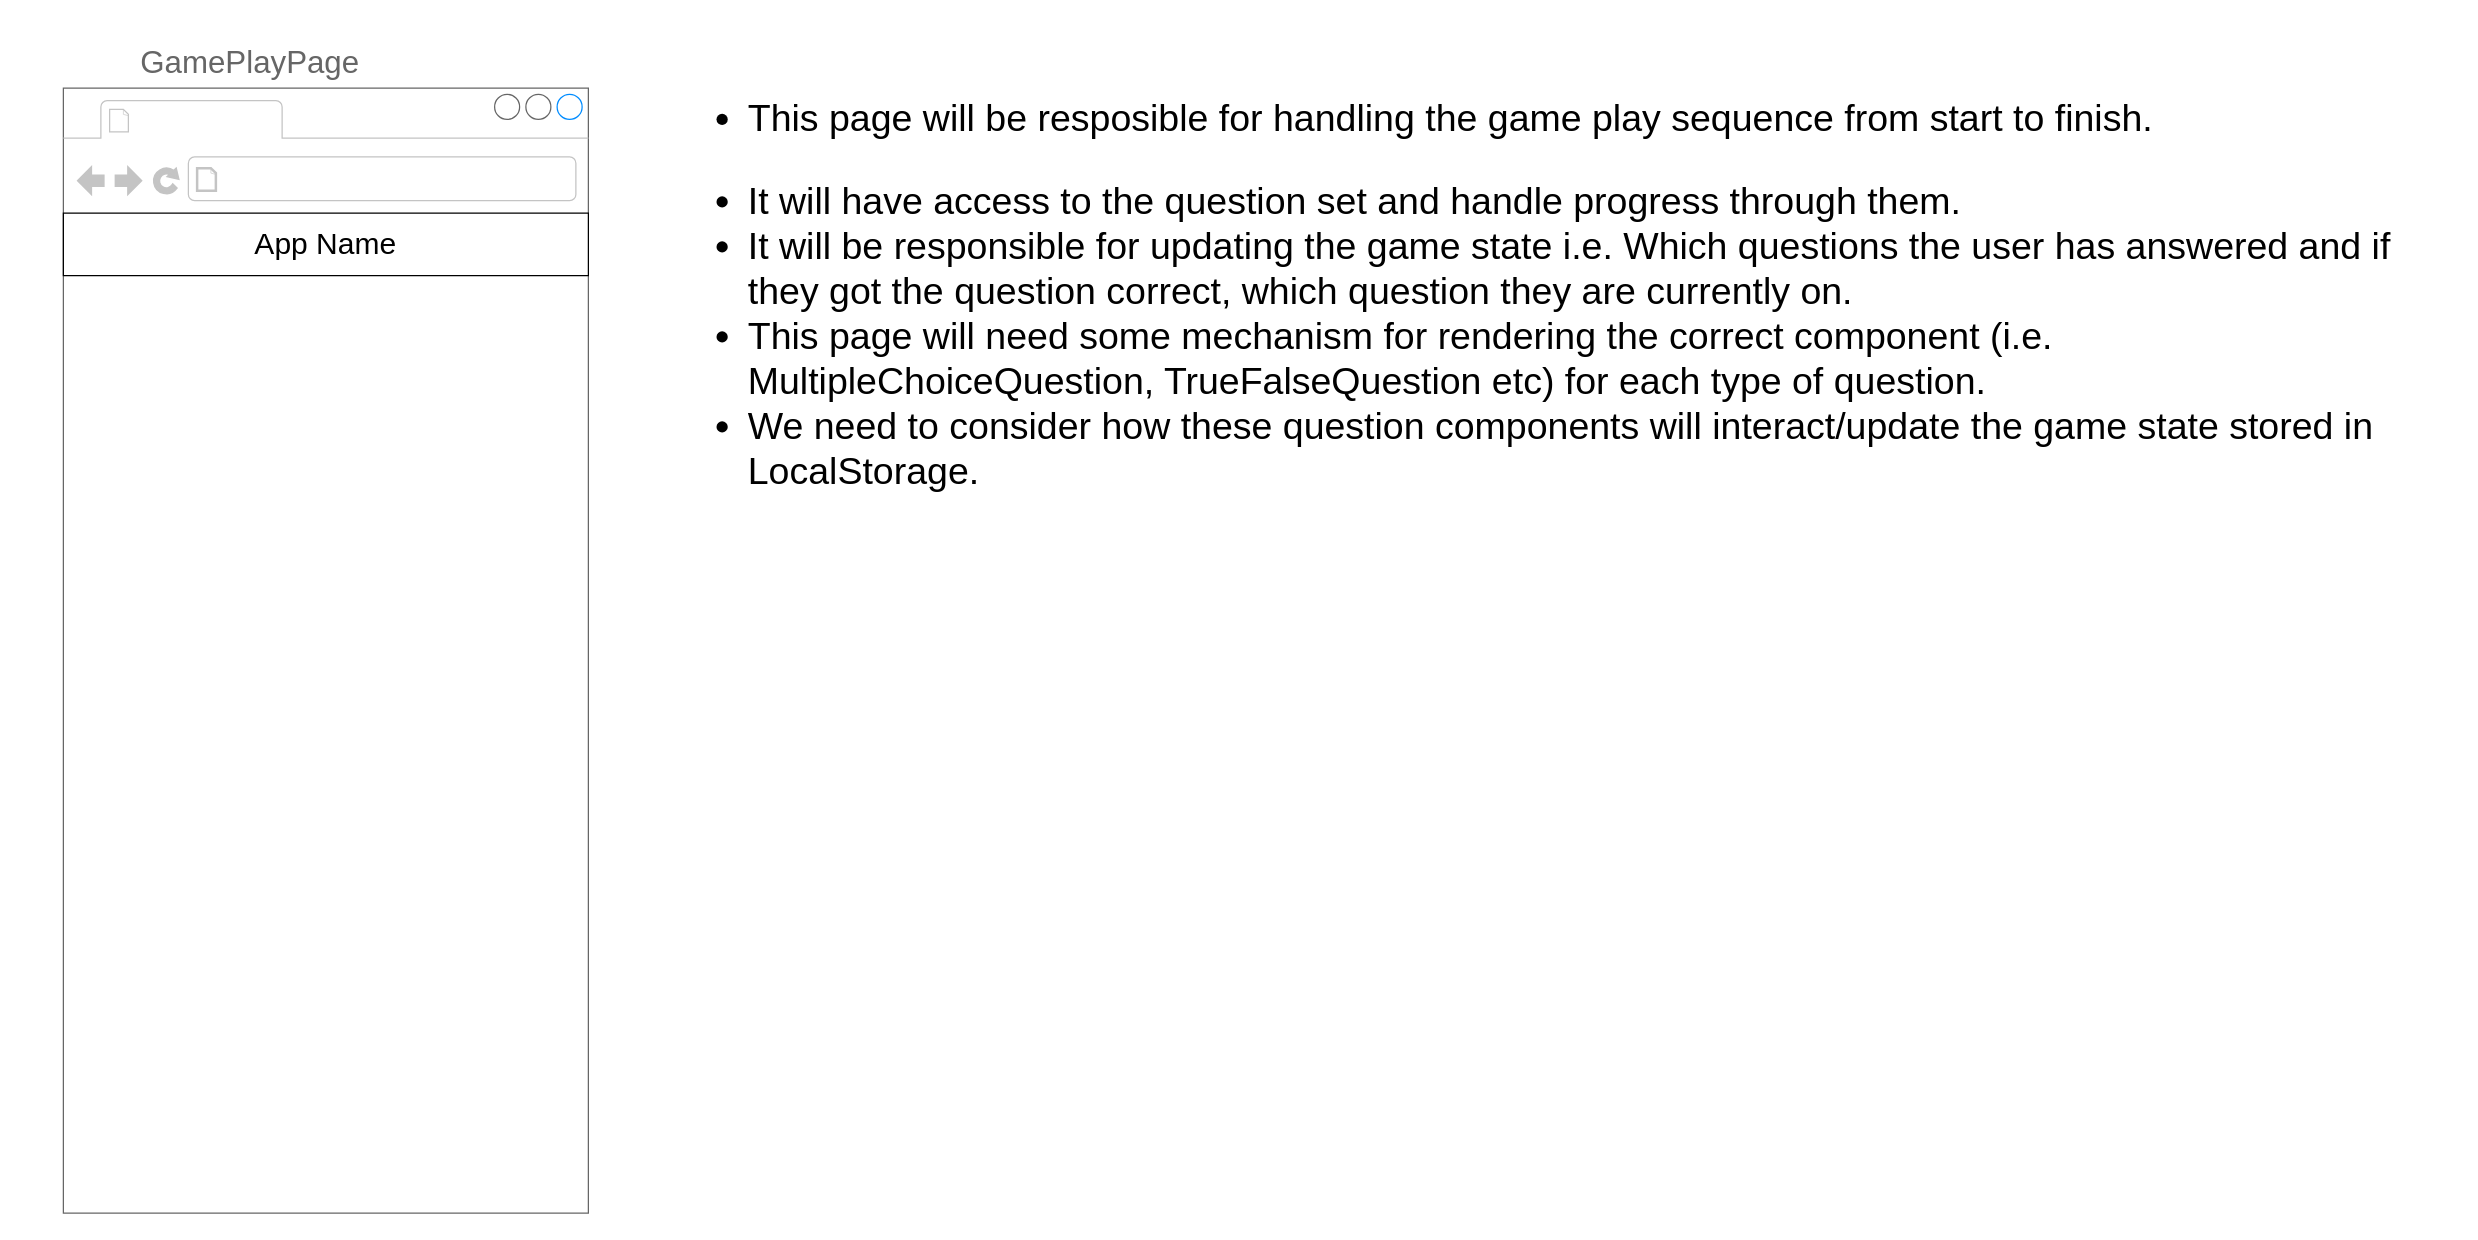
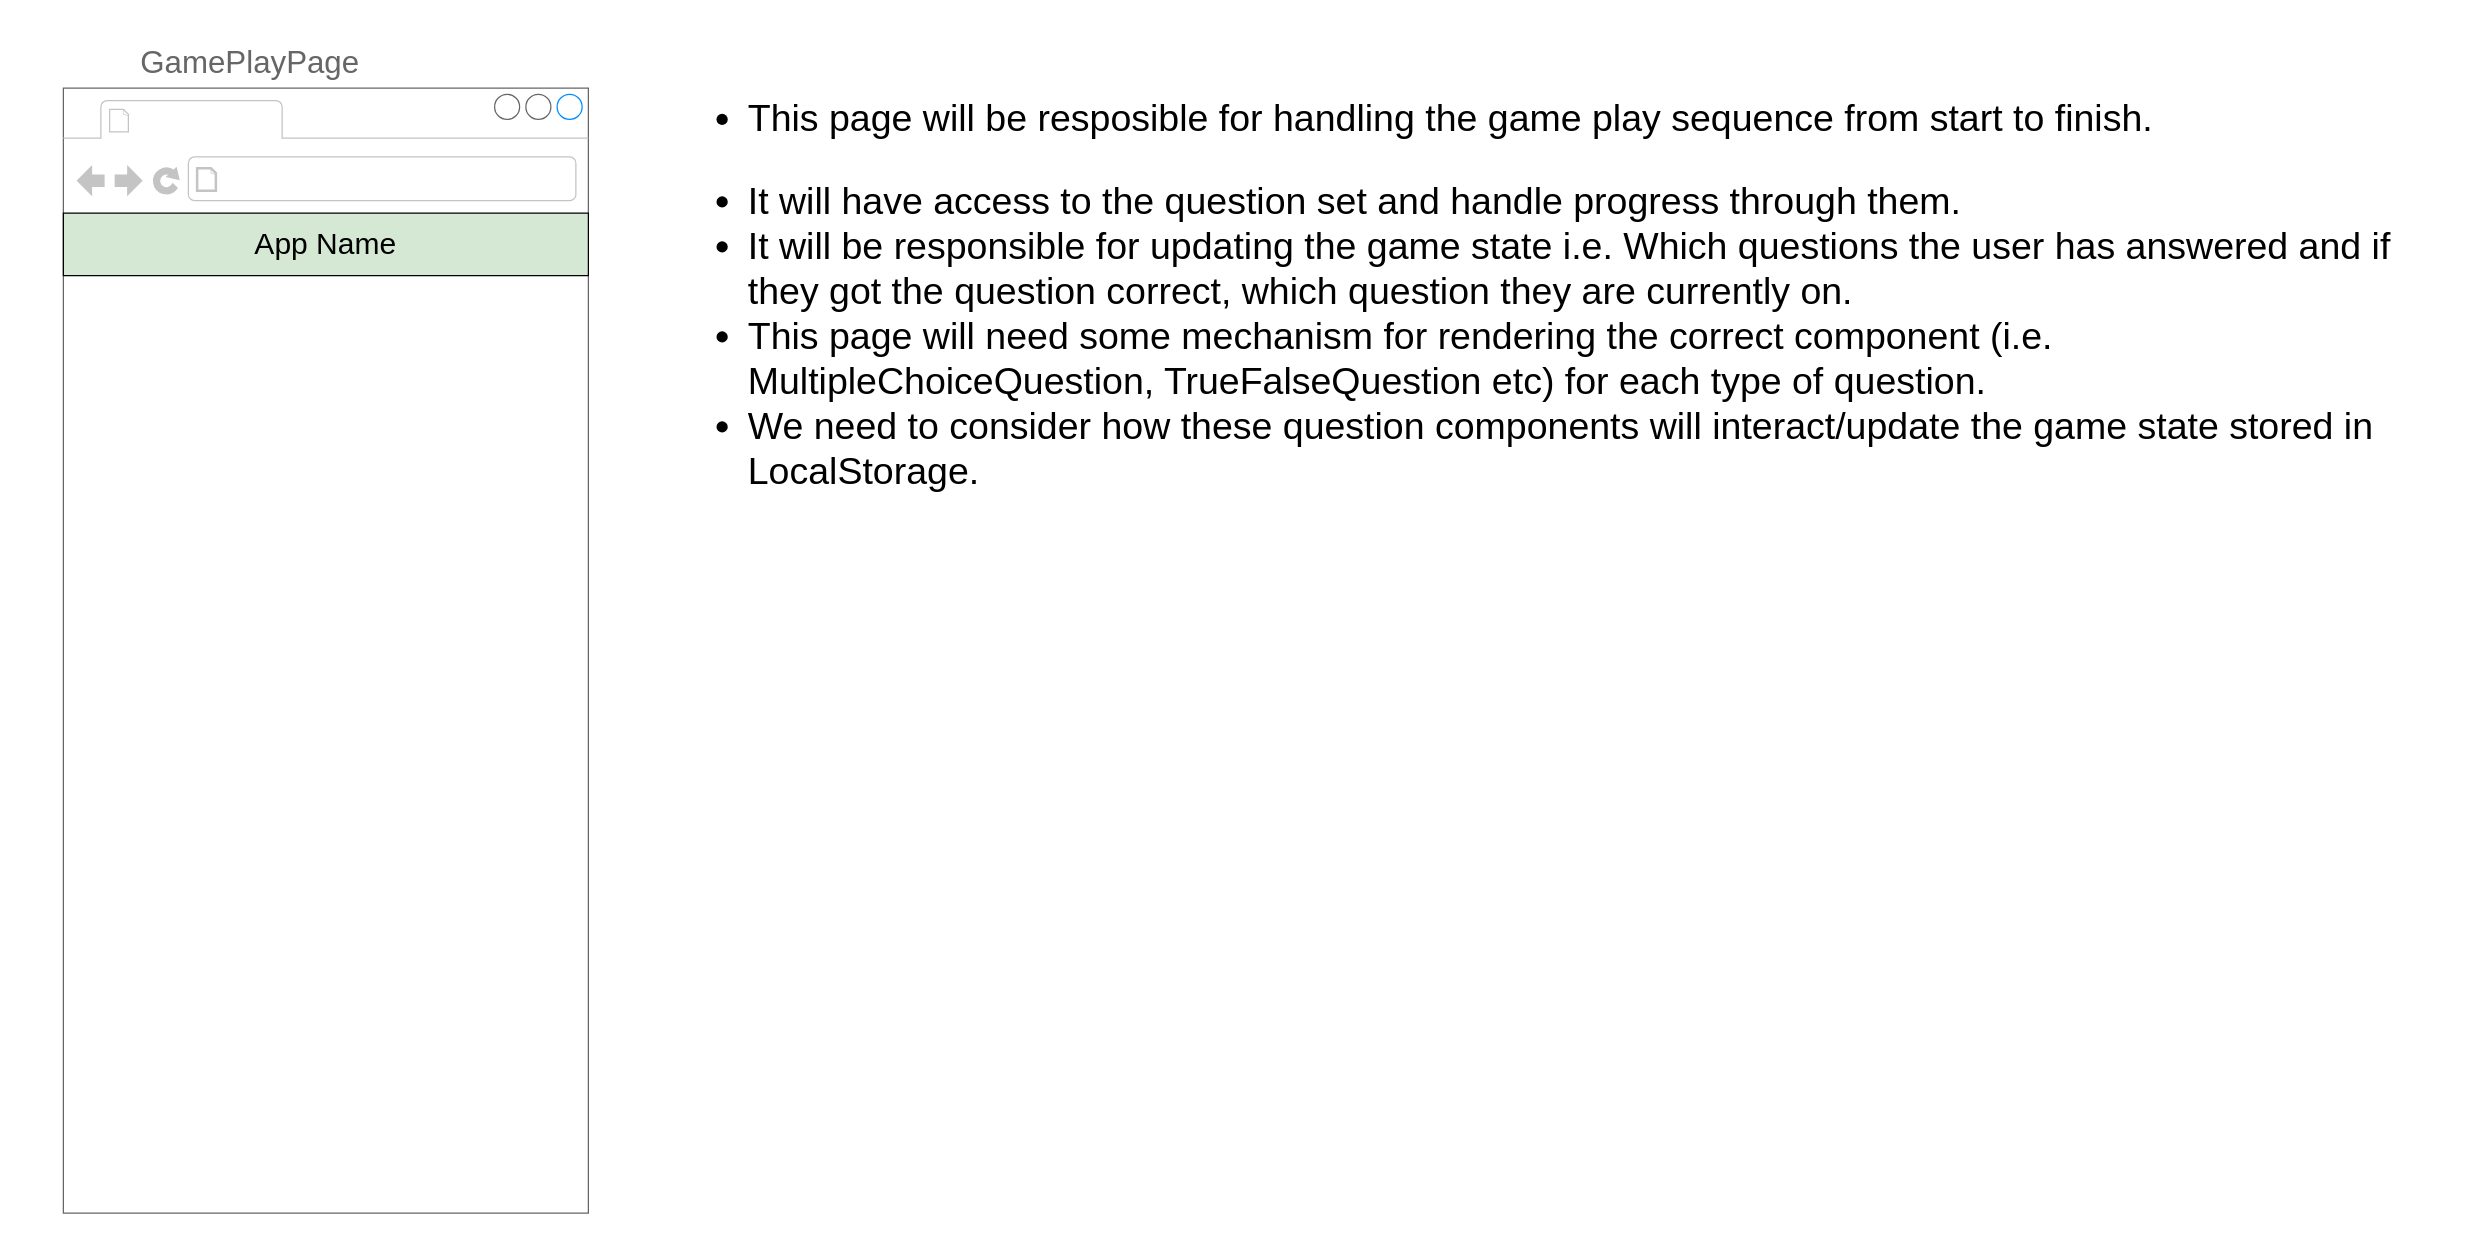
node "App Name": fillcolor #ffffff -> #d5e8d4
